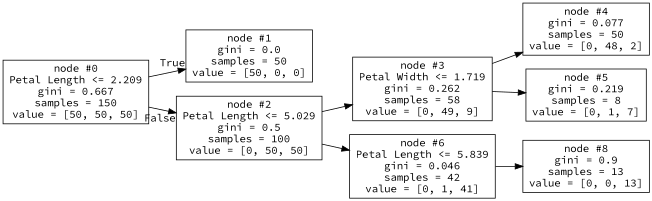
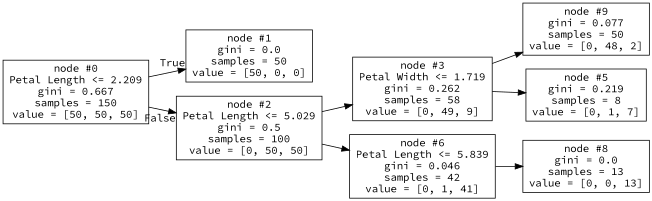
node "node #4 gini = 0.077 samples = 50 value = [0, 48, 2]": label "node #4 gini = 0.077 samples = 50 value = [0, 48, 2]" -> "node #9 gini = 0.077 samples = 50 value = [0, 48, 2]"
node "node #8 gini = 0.9 samples = 13 value = [0, 0, 13]": label "node #8 gini = 0.9 samples = 13 value = [0, 0, 13]" -> "node #8 gini = 0.0 samples = 13 value = [0, 0, 13]"
